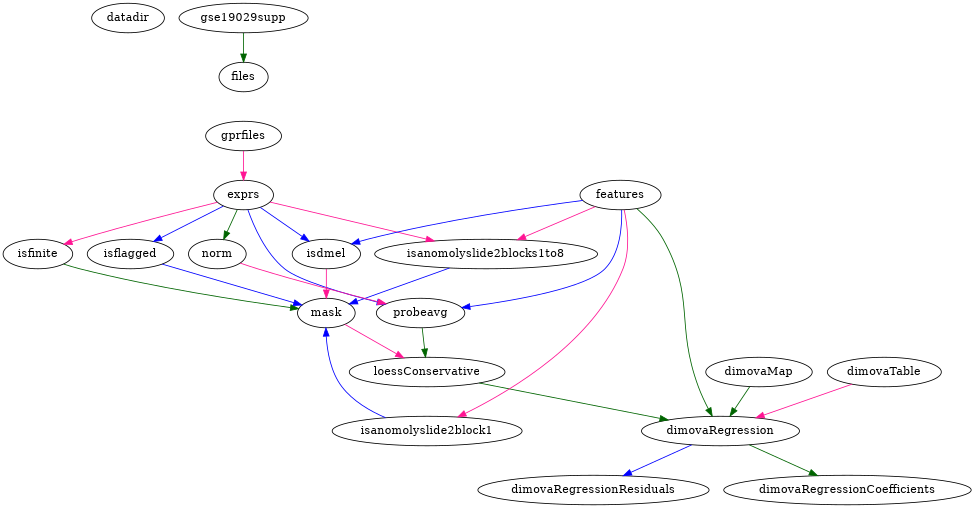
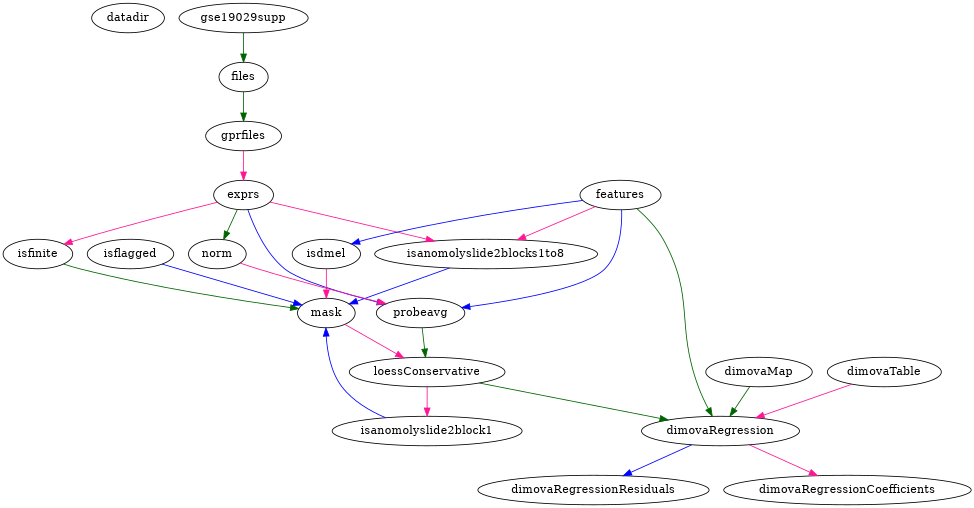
edge "files" -> "gprfiles": added
edge "exprs" -> "isflagged": removed
edge "exprs" -> "isdmel": removed
edge "features" -> "isanomolyslide2block1": now "loessConservative" -> "isanomolyslide2block1"
edge "dimovaRegression" -> "dimovaRegressionCoefficients": color darkgreen -> deeppink
